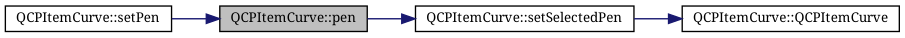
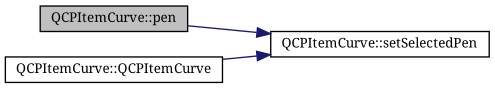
node "QCPItemCurve::setPen": removed
edge "QCPItemCurve::setSelectedPen" -> "QCPItemCurve::QCPItemCurve": reversed
